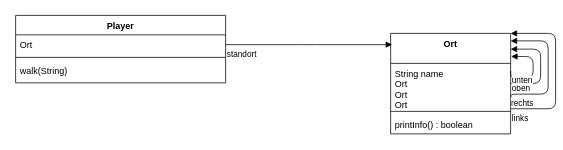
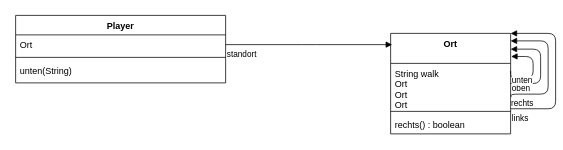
node "walk(String)": label "walk(String)" -> "unten(String)"
node "String name Ort Ort Ort Ort": label "String name Ort Ort Ort Ort" -> "String walk Ort Ort Ort Ort"
node "printInfo() : boolean": label "printInfo() : boolean" -> "rechts() : boolean"
